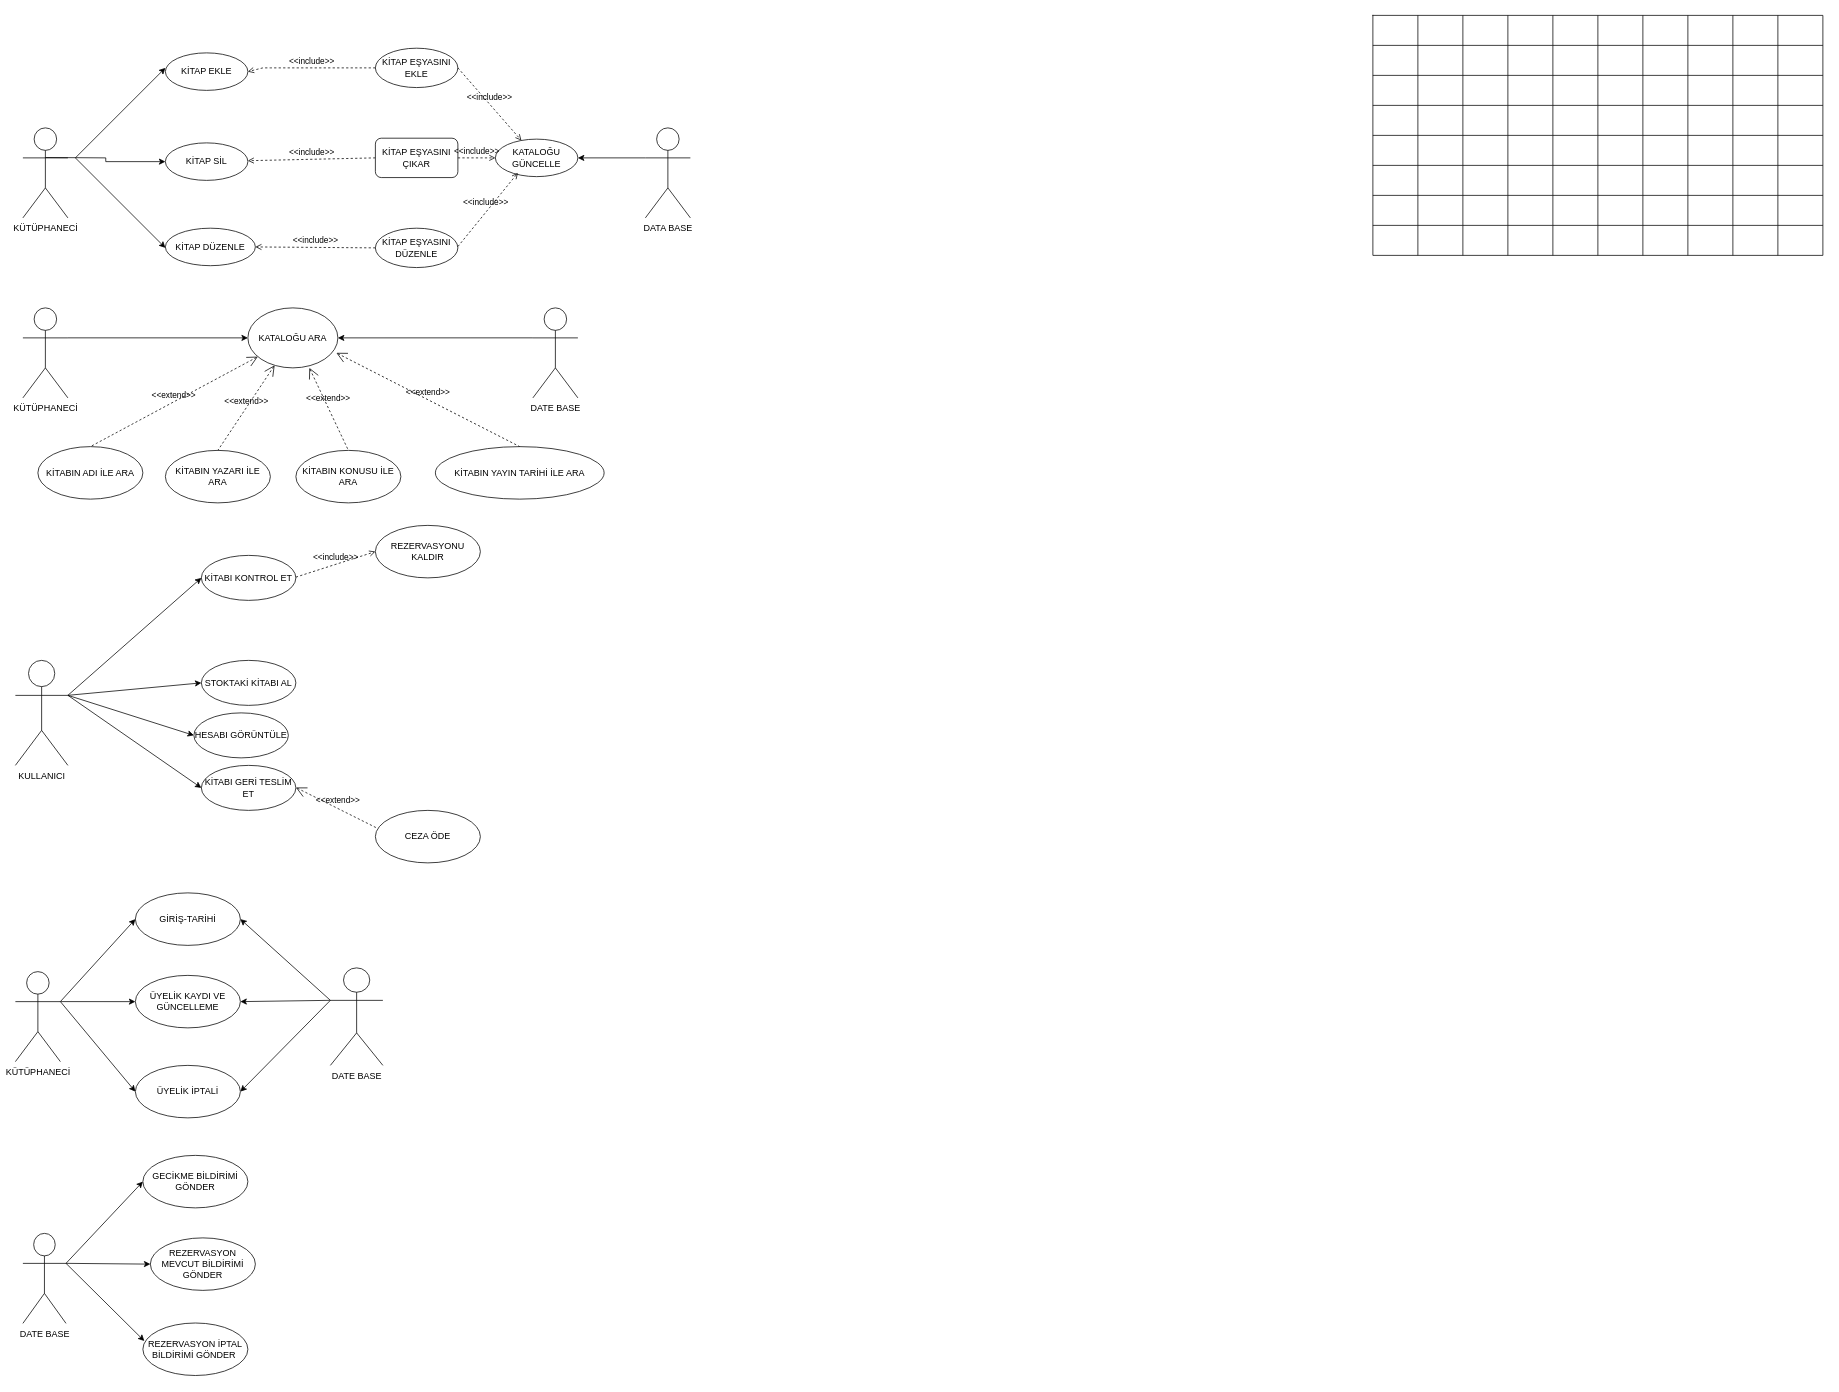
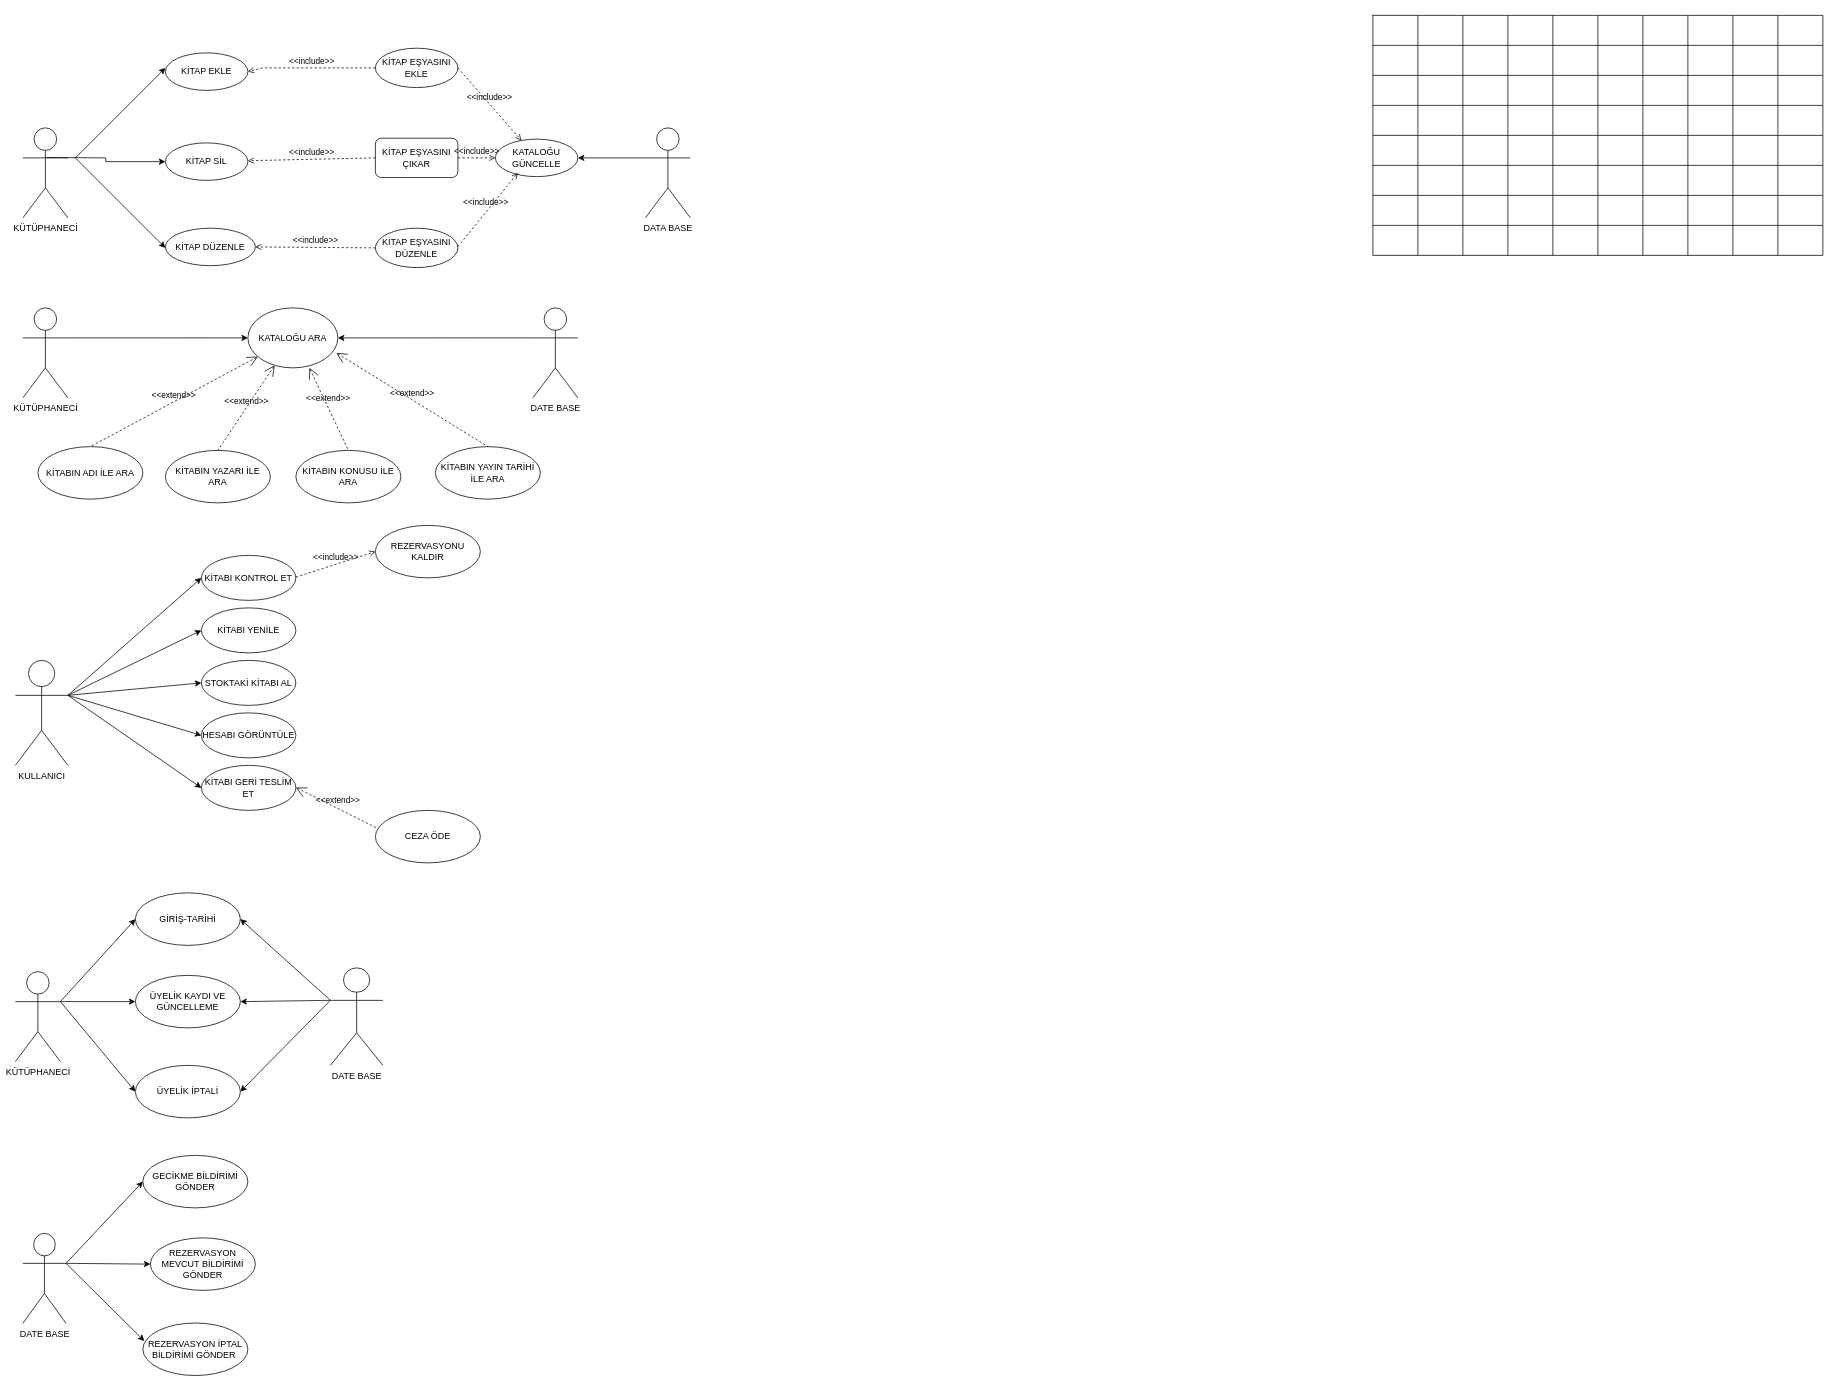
node "KİTABIN YAYIN TARİHİ İLE ARA": size 169x53 -> 105x53
node "KİTABI YENİLE": added
edge "KULLANICI" -> "KİTABI YENİLE": added
node "HESABI GÖRÜNTÜLE": moved (241, 735) -> (249, 735)
